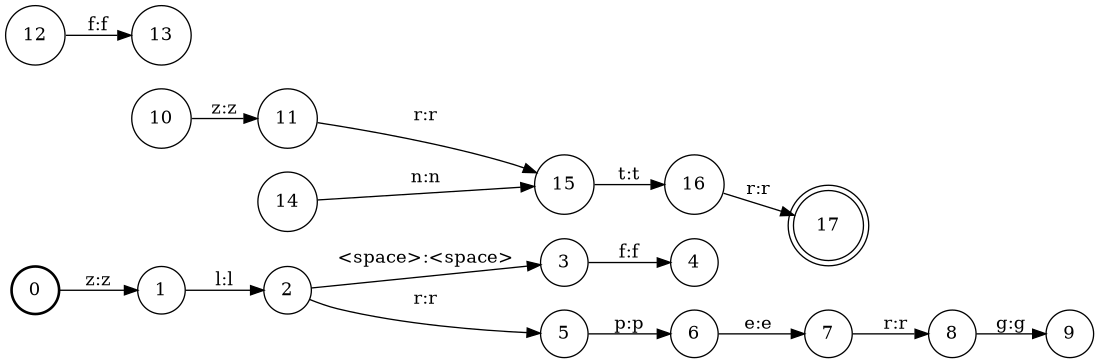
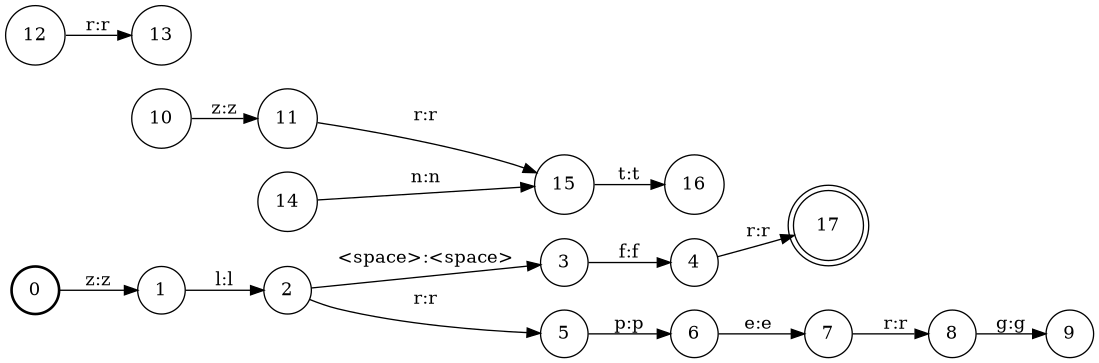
edge "12" -> "13": label "f:f" -> "r:r"
edge "16" -> "17": now "4" -> "17"
